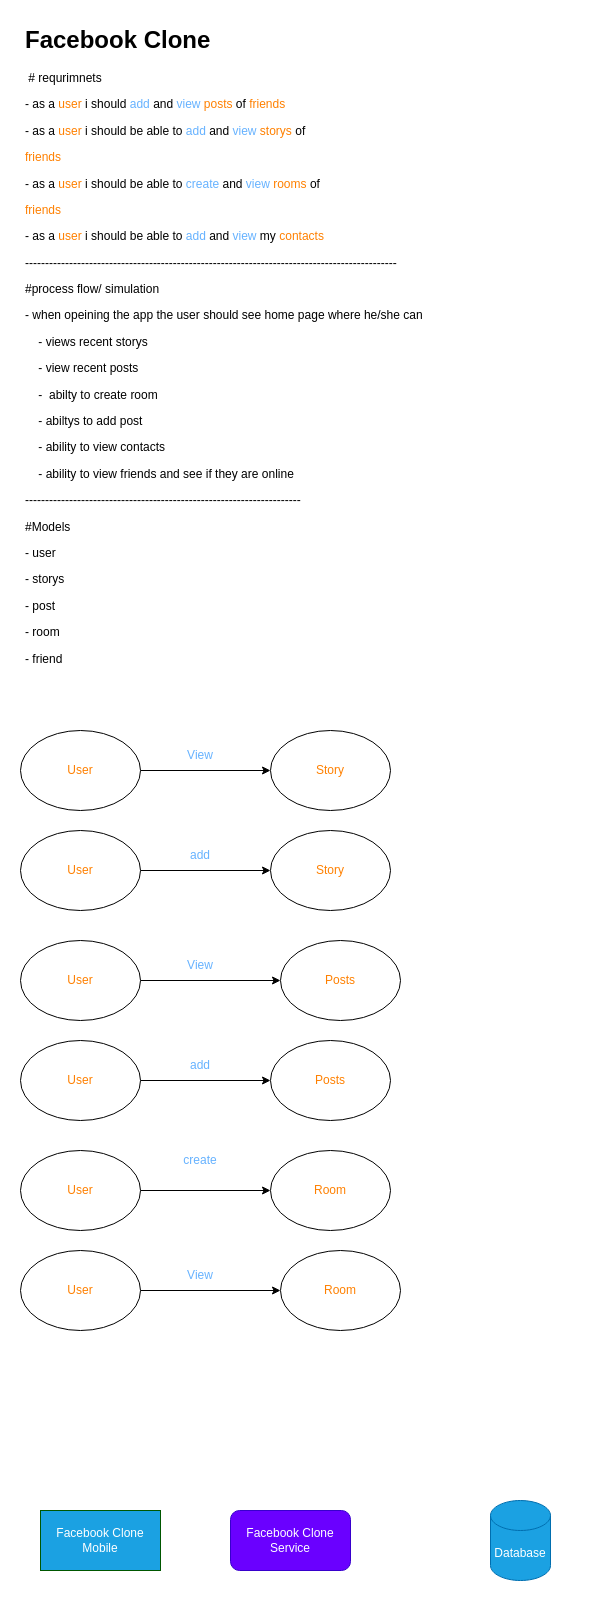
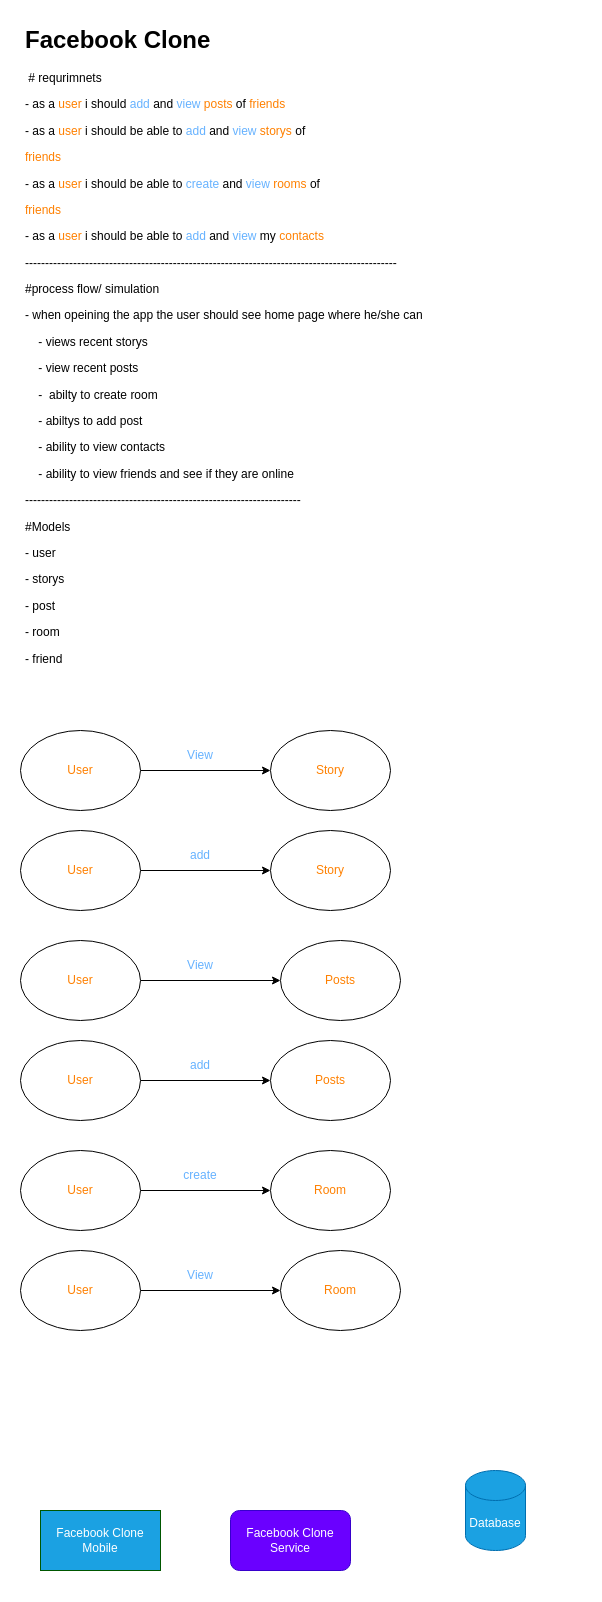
node "create": moved (201, 1161) -> (201, 1176)
node "Database": moved (521, 1541) -> (496, 1511)
